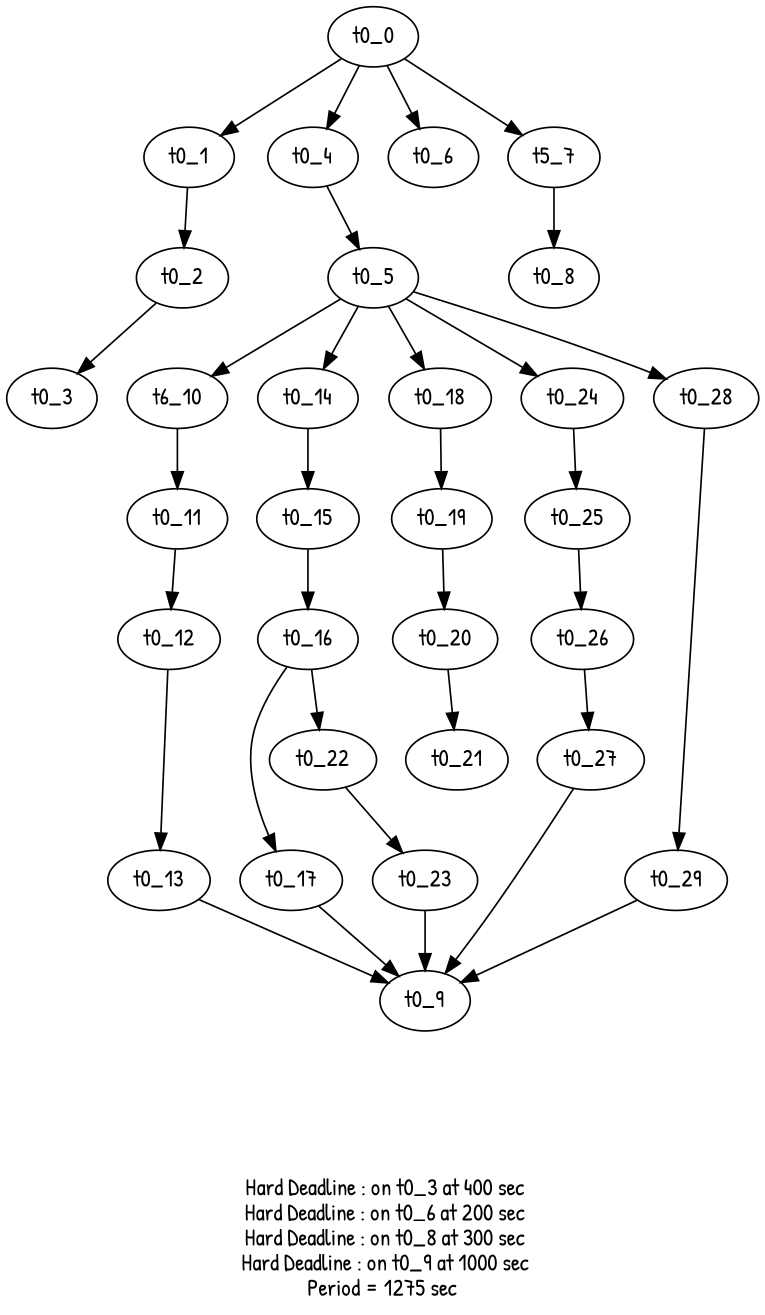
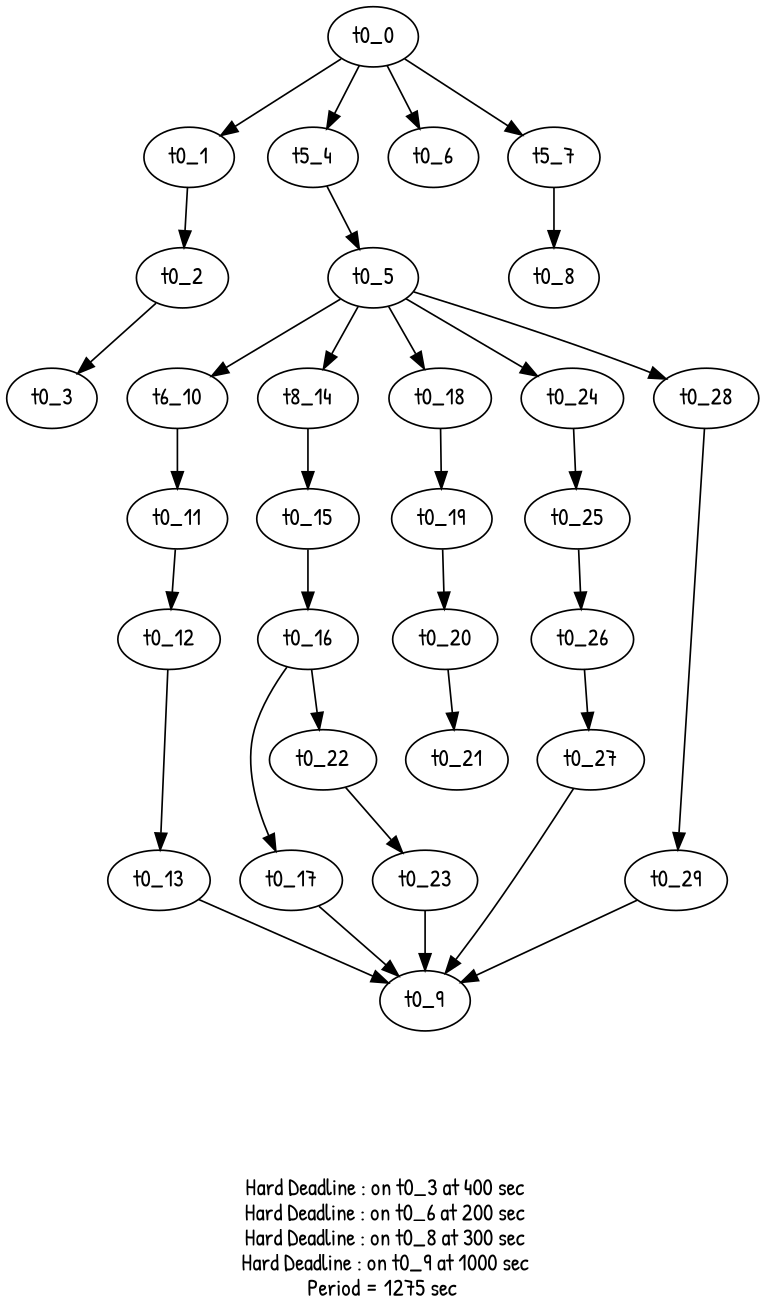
node "t0_4": label "t0_4" -> "t5_4"
node "t0_14": label "t0_14" -> "t8_14"
